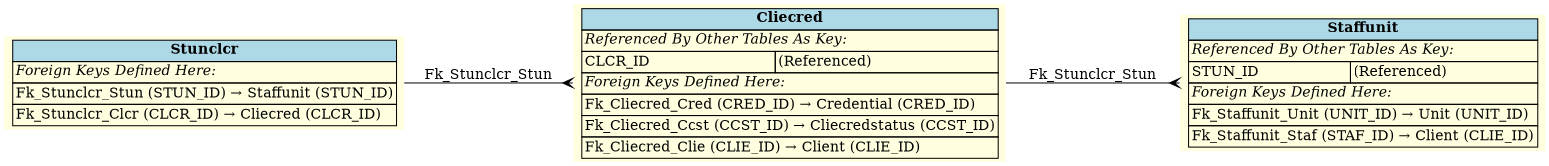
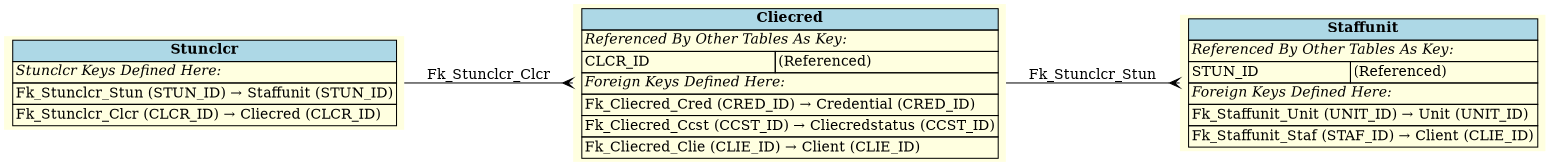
node "Stunclcr": text "Foreign Keys Defined Here:" -> "Stunclcr Keys Defined Here:"
edge "Stunclcr" -- "Cliecred": label " Fk_Stunclcr_Stun " -> " Fk_Stunclcr_Clcr "
